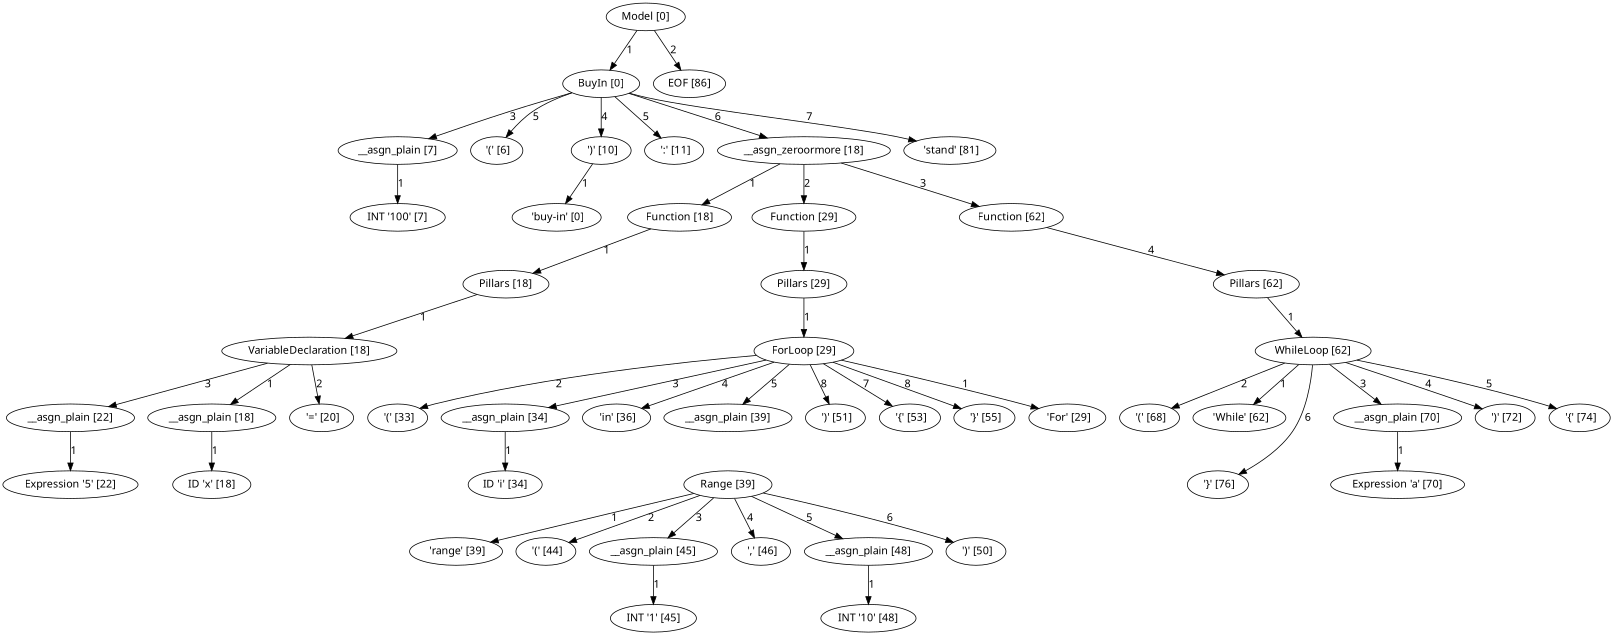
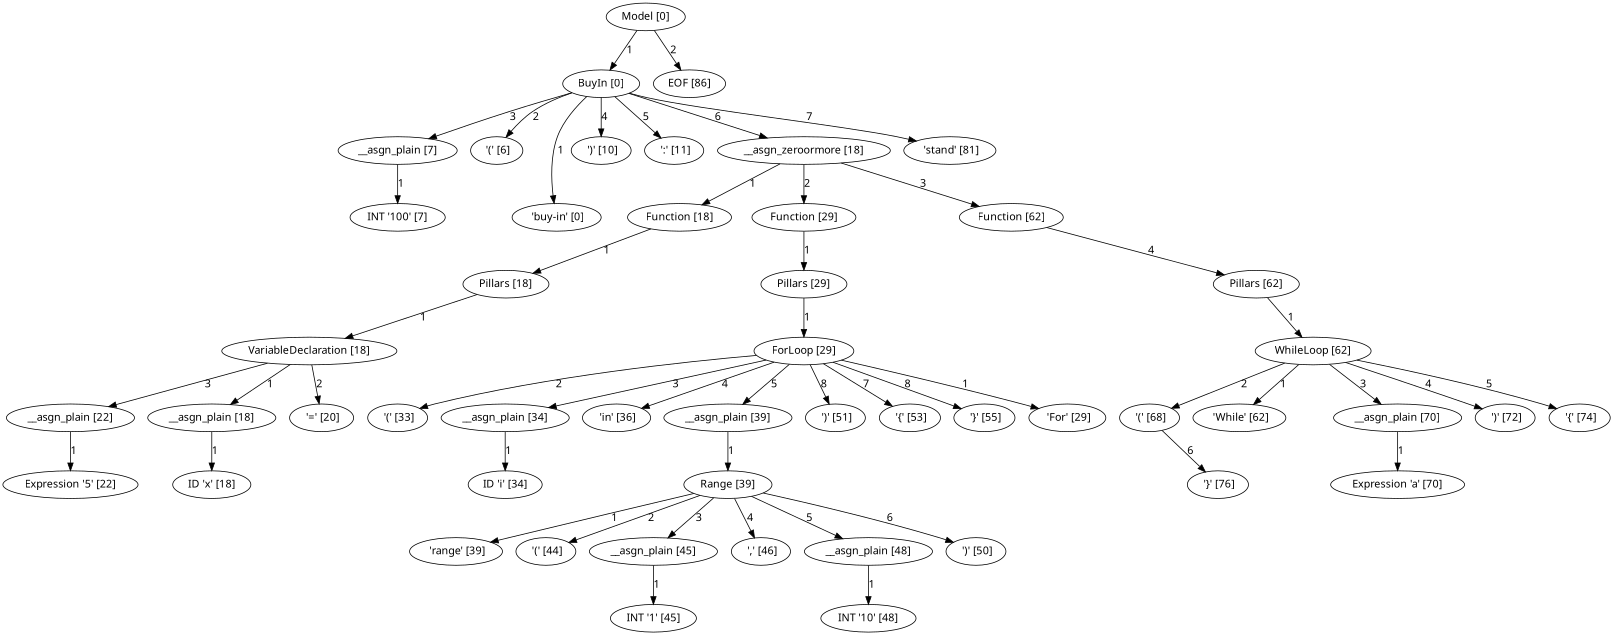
edge "BuyIn [0]" -> "'(' [6]": label "5" -> "2"
edge "')' [10]" -> "'buy-in' [0]": now "BuyIn [0]" -> "'buy-in' [0]"
edge "WhileLoop [62]" -> "'}' [76]": now "'(' [68]" -> "'}' [76]"
edge "__asgn_plain [39]" -> "Range [39]": added, label "1"
